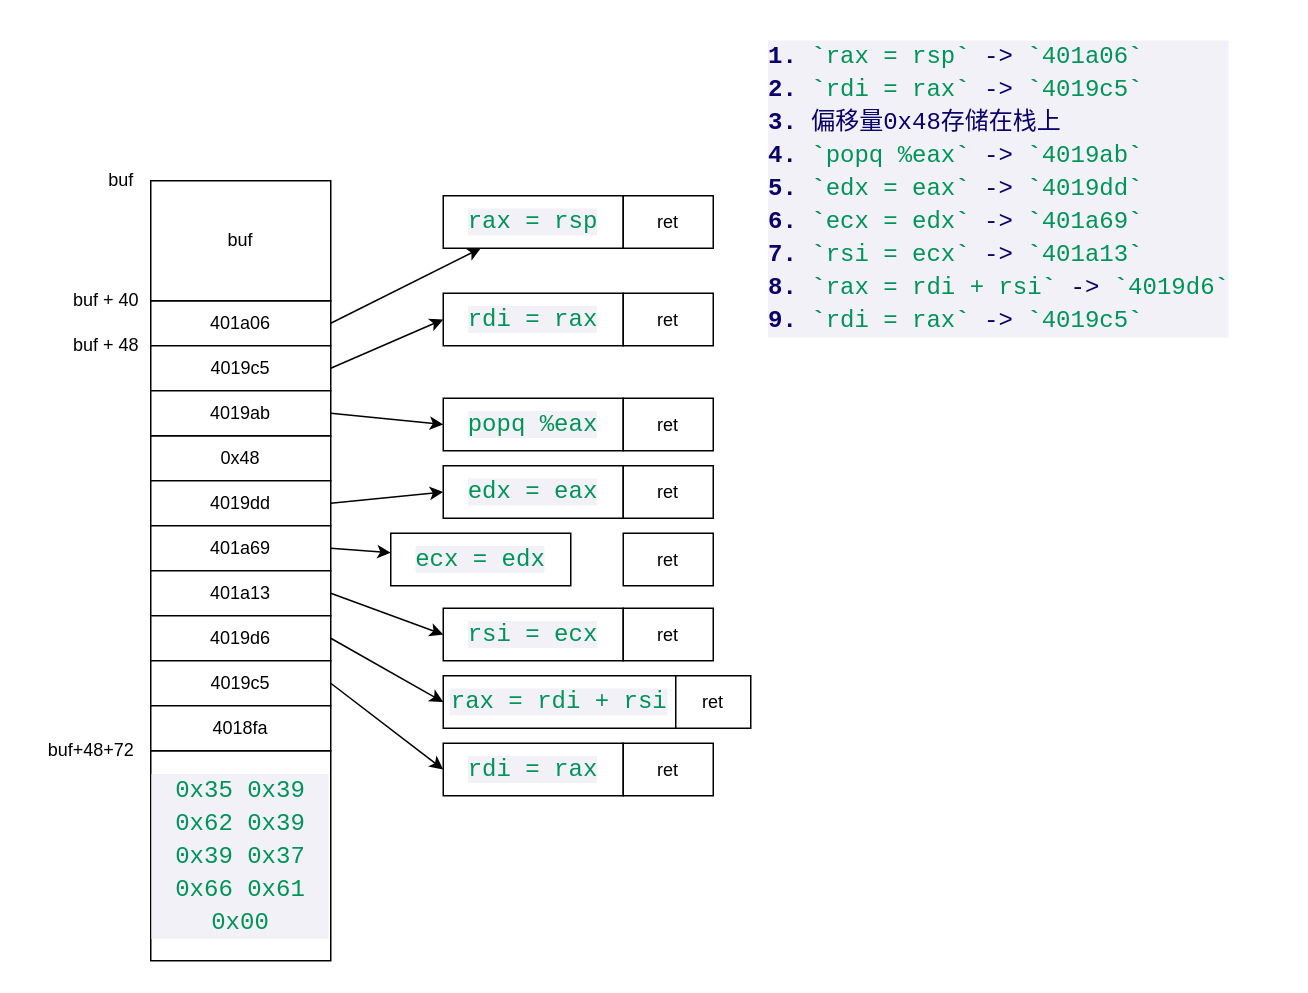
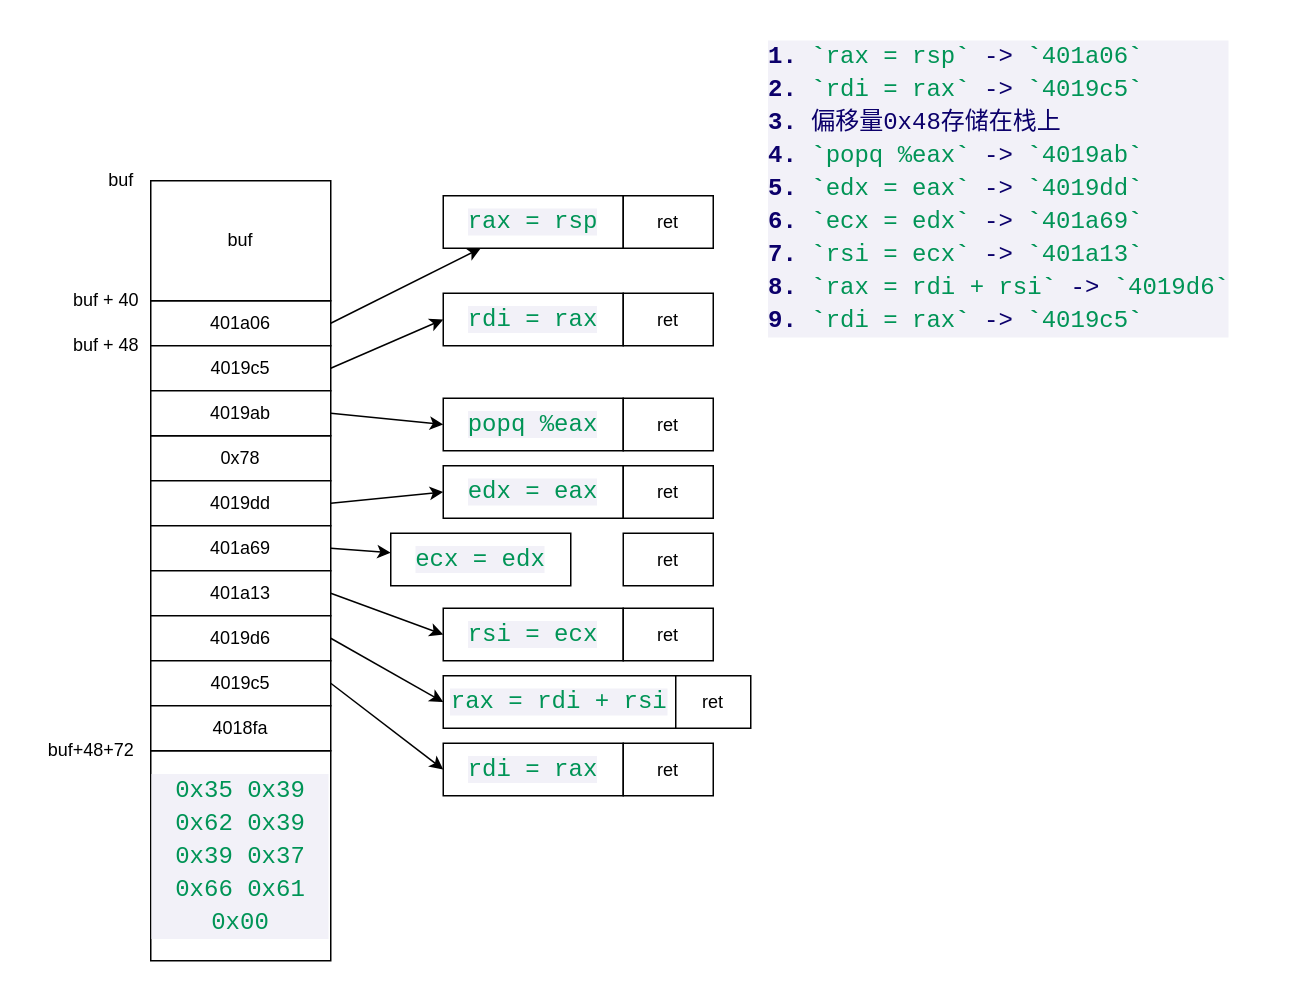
node "0x48": label "0x48" -> "0x78"
